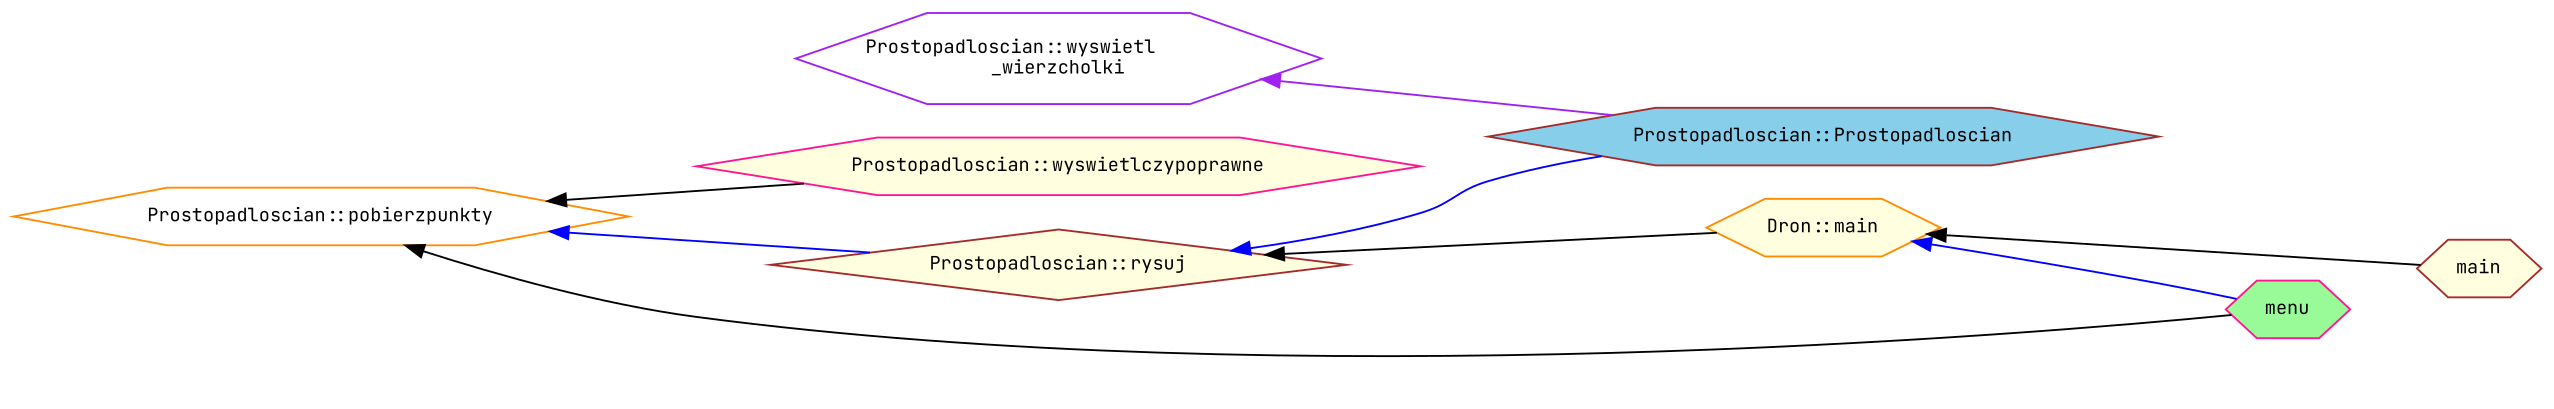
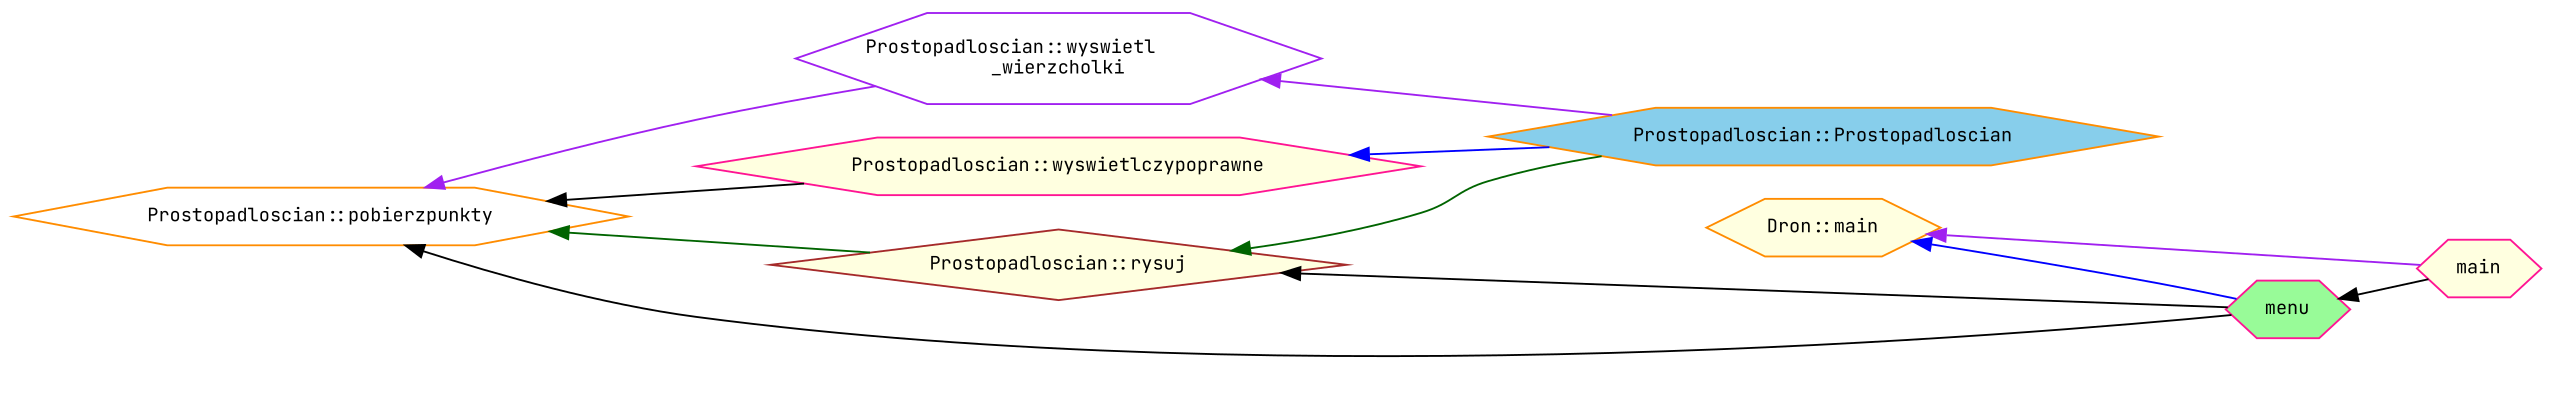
edge "Prostopadloscian::wyswietl _wierzcholki" -> "Prostopadloscian::pobierzpunkty": added
node "Prostopadloscian::Prostopadloscian": color brown -> darkorange
edge "Prostopadloscian::Prostopadloscian" -> "Prostopadloscian::wyswietlczypoprawne": added
edge "Prostopadloscian::Prostopadloscian" -> "Prostopadloscian::rysuj": color blue -> darkgreen
edge "Prostopadloscian::rysuj" -> "Prostopadloscian::pobierzpunkty": color blue -> darkgreen
edge "Dron::main" -> "Prostopadloscian::rysuj": now "menu" -> "Prostopadloscian::rysuj"
edge "main" -> "Dron::main": color black -> purple
node "main": color brown -> deeppink
edge "main" -> "menu": added
